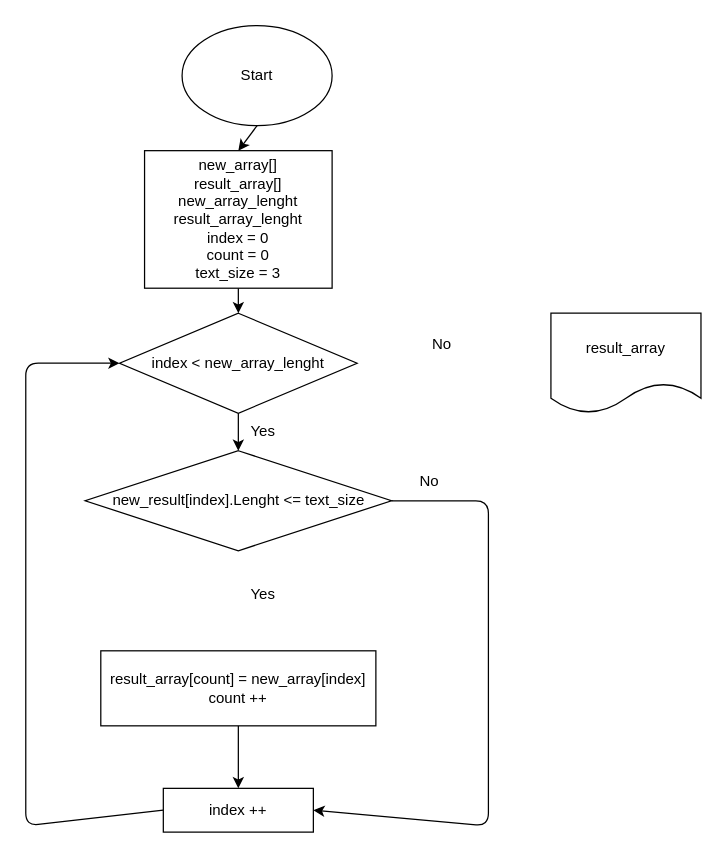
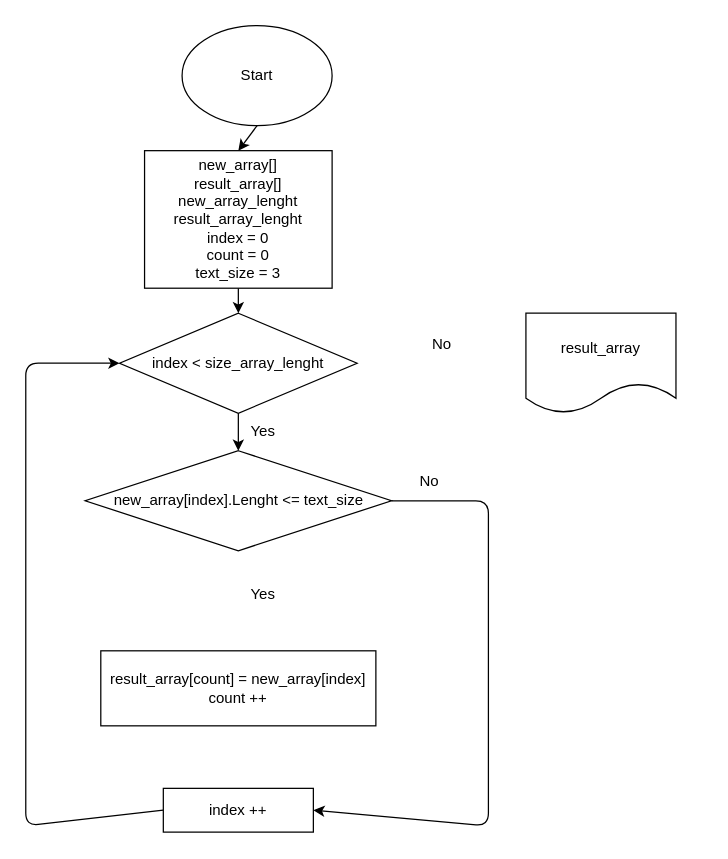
node "index < new_array_lenght": label "index < new_array_lenght" -> "index < size_array_lenght"
node "result_array": moved (626, 363) -> (601, 363)
node "new_result[index].Lenght <= text_size": label "new_result[index].Lenght <= text_size" -> "new_array[index].Lenght <= text_size"
edge "result_array[count] = new_array[index] count ++" -> "index ++": removed
